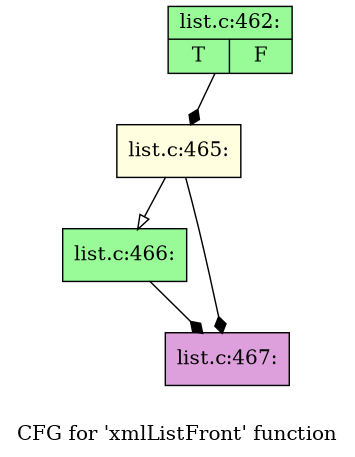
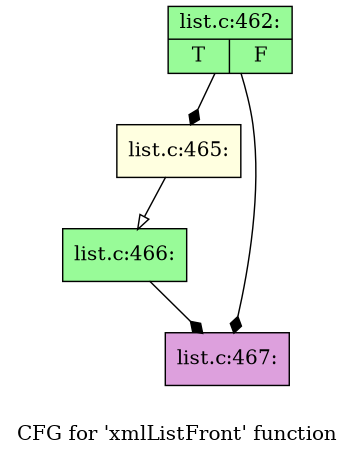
edge "list.c:465:" -> "list.c:467:": now "list.c:462:" -> "list.c:467:"
